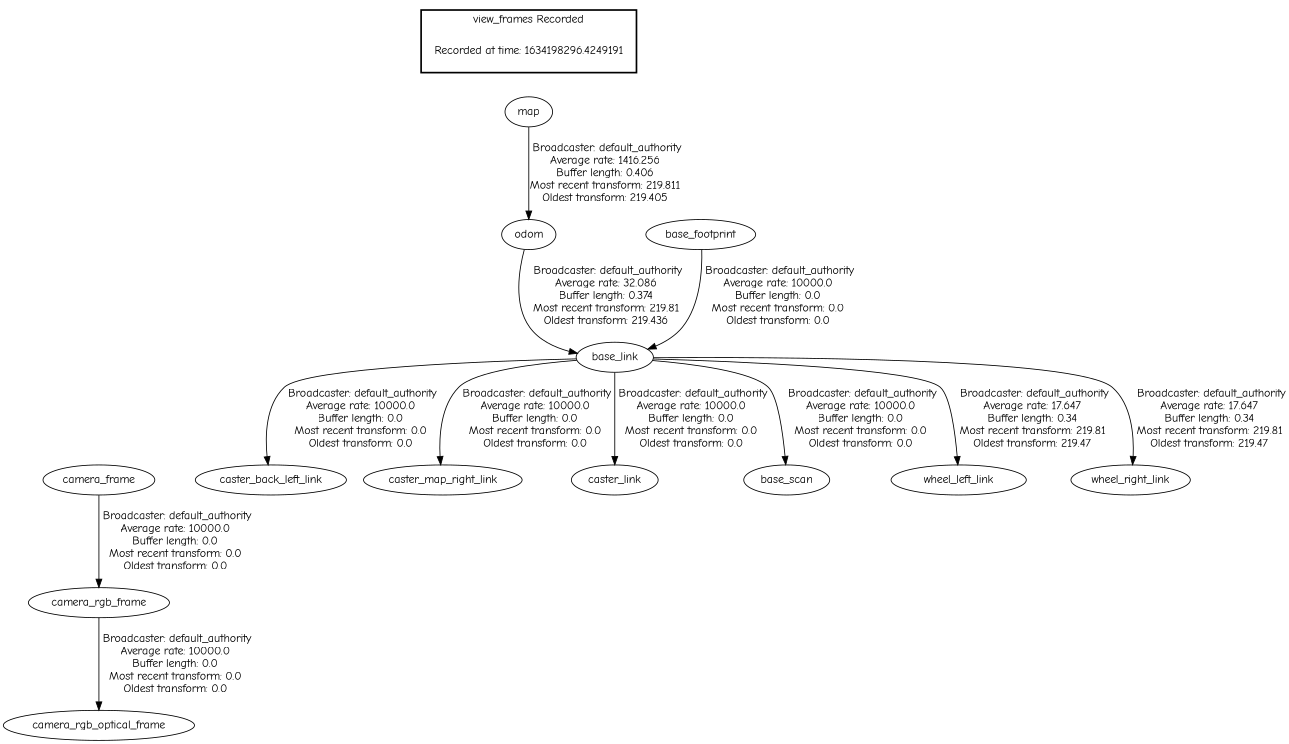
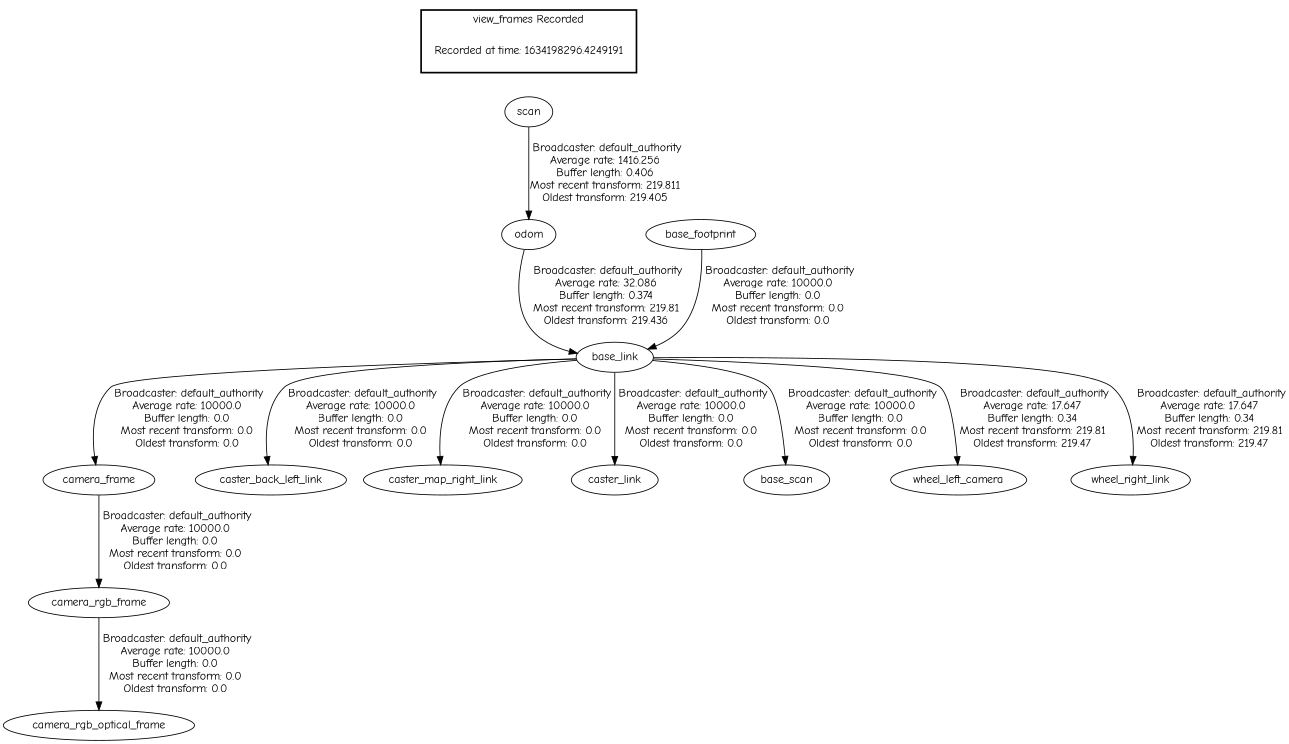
node "map": label "map" -> "scan"
edge "base_link" -> "camera_frame": added, label "Broadcaster: default_authority Average rate: 10000.0 Buffer length: 0.0 Most recent transform: 0.0 Oldest transform: 0.0"
node "wheel_left_link": label "wheel_left_link" -> "wheel_left_camera"
